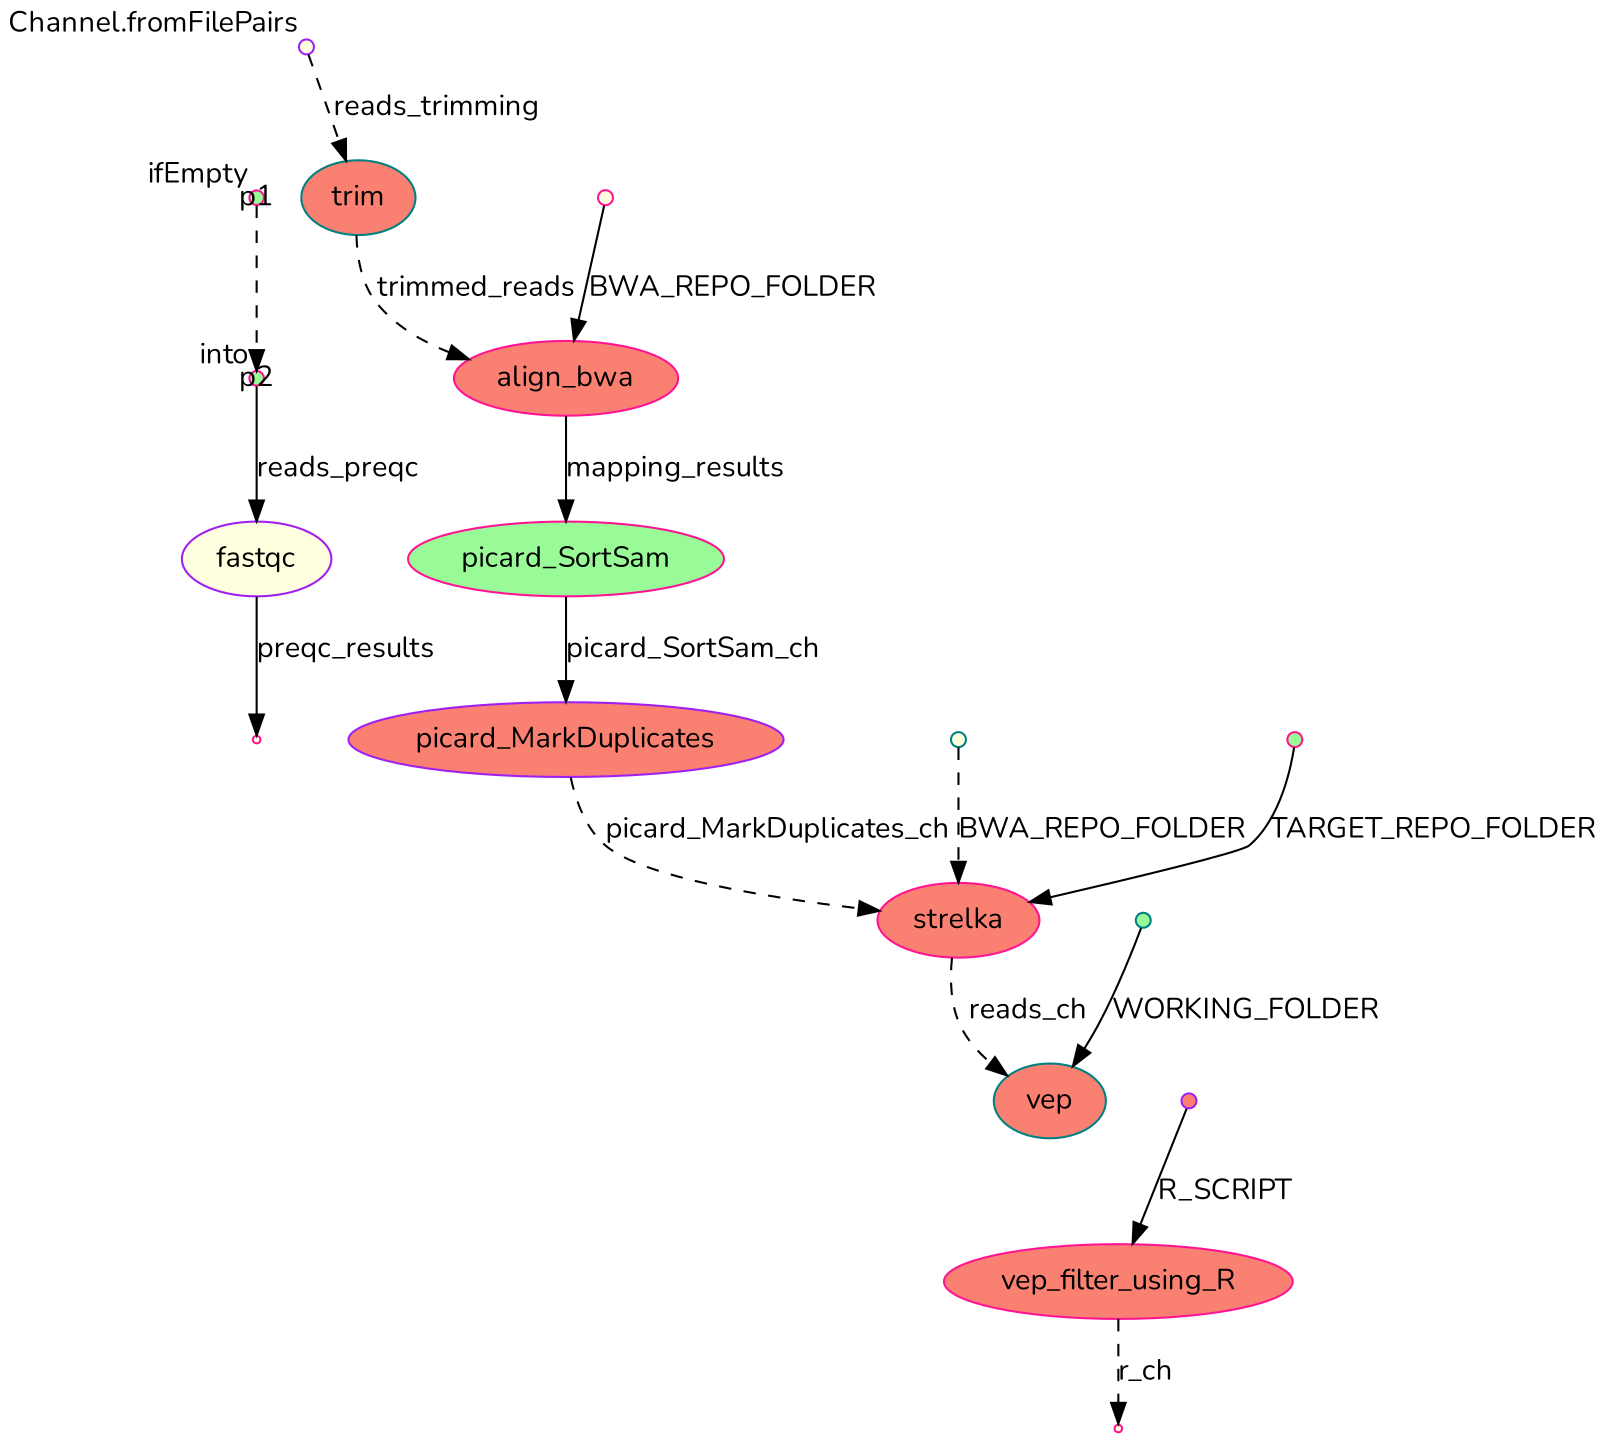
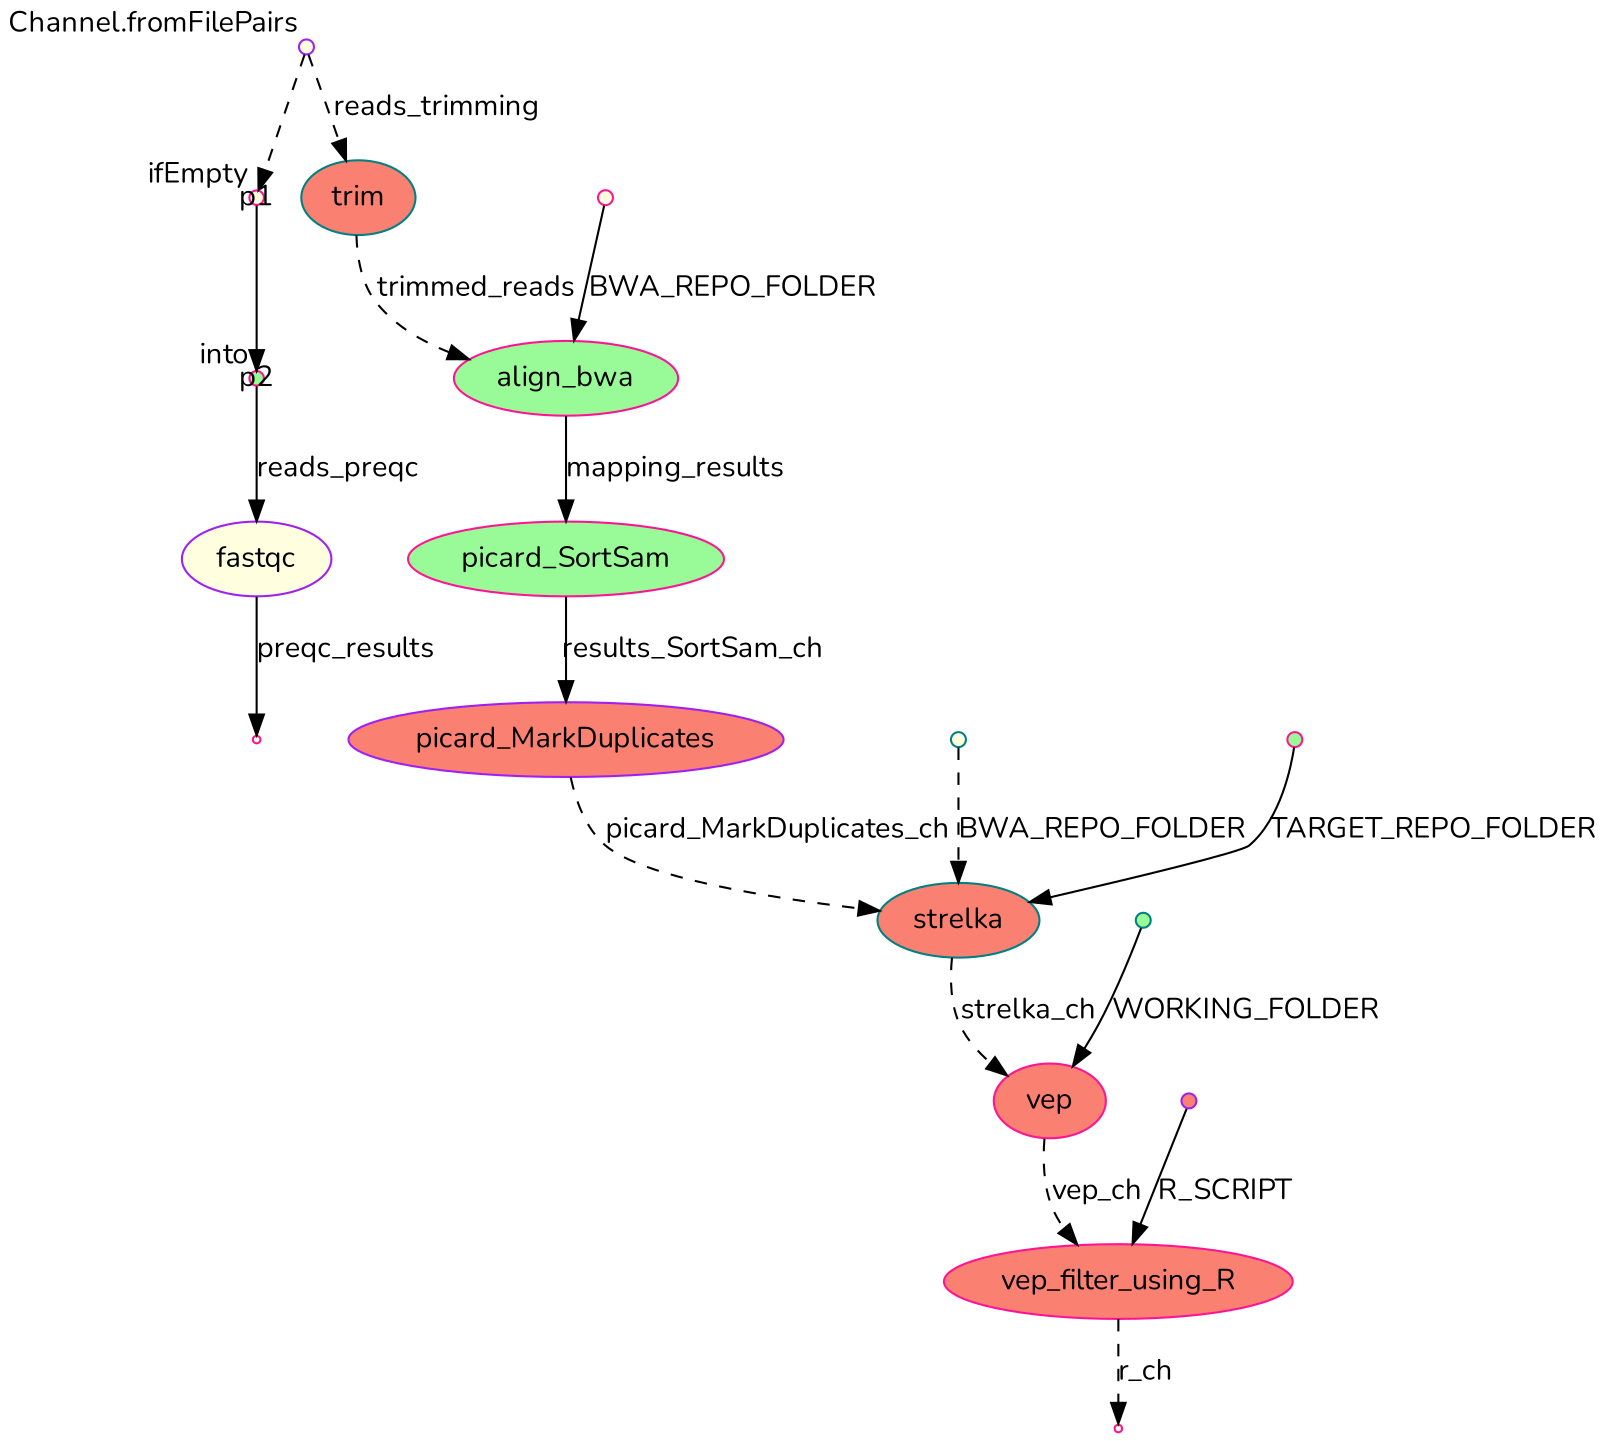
edge "Channel.fromFilePairs" -> "p1 ifEmpty": added
node "p1 ifEmpty": fillcolor palegreen -> lightyellow
edge "p1 ifEmpty" -> "p2 into": style dashed -> solid
node "align_bwa": fillcolor salmon -> palegreen
edge "picard_SortSam" -> "picard_MarkDuplicates": label "picard_SortSam_ch" -> "results_SortSam_ch"
node "strelka": color deeppink -> teal
edge "strelka" -> "vep": label "reads_ch" -> "strelka_ch"
node "vep": color teal -> deeppink
edge "vep" -> "vep_filter_using_R": added, label "vep_ch"
